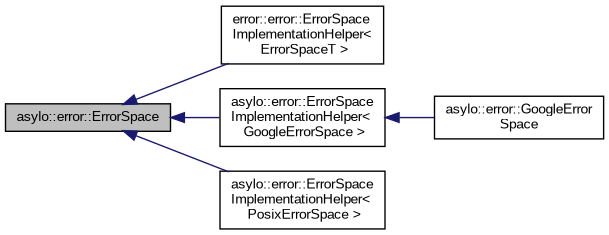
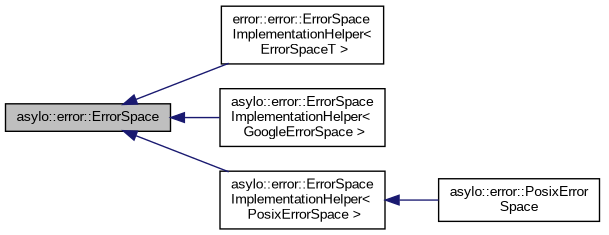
node "asylo::error::GoogleError Space": removed
node "asylo::error::PosixError Space": added
